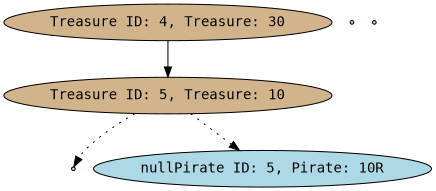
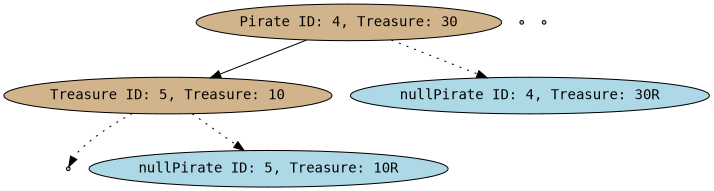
node "Treasure ID: 4, Treasure: 30": label "Treasure ID: 4, Treasure: 30" -> "Pirate ID: 4, Treasure: 30"
node "nullPirate ID: 4, Treasure: 30R": added
node "nullPirate ID: 5, Pirate: 10R": label "nullPirate ID: 5, Pirate: 10R" -> "nullPirate ID: 5, Treasure: 10R"
